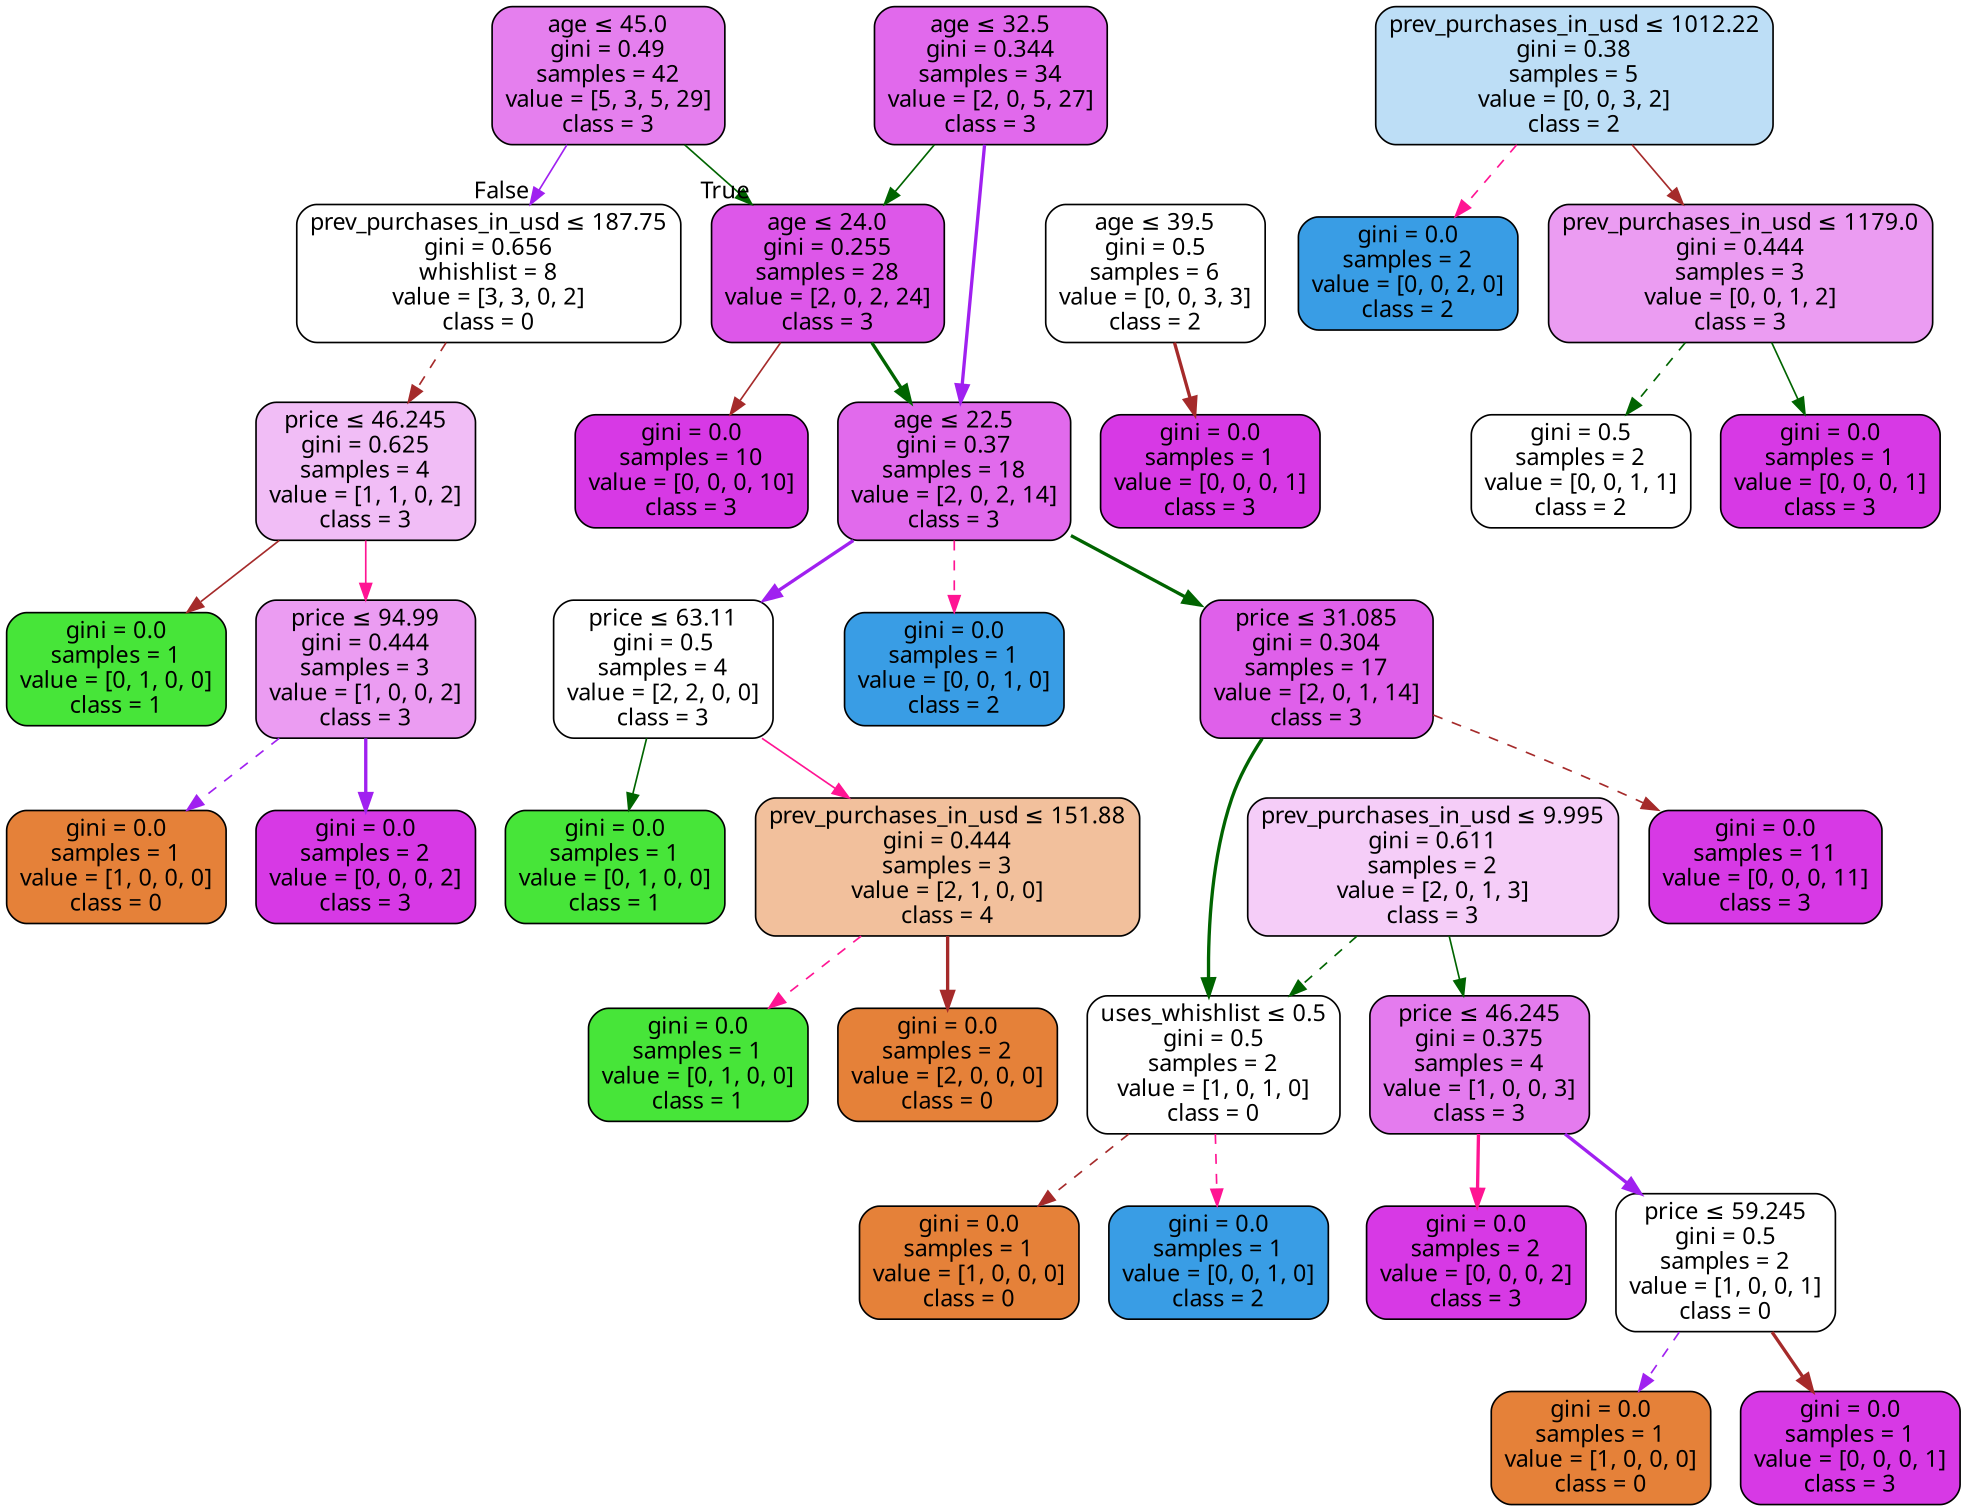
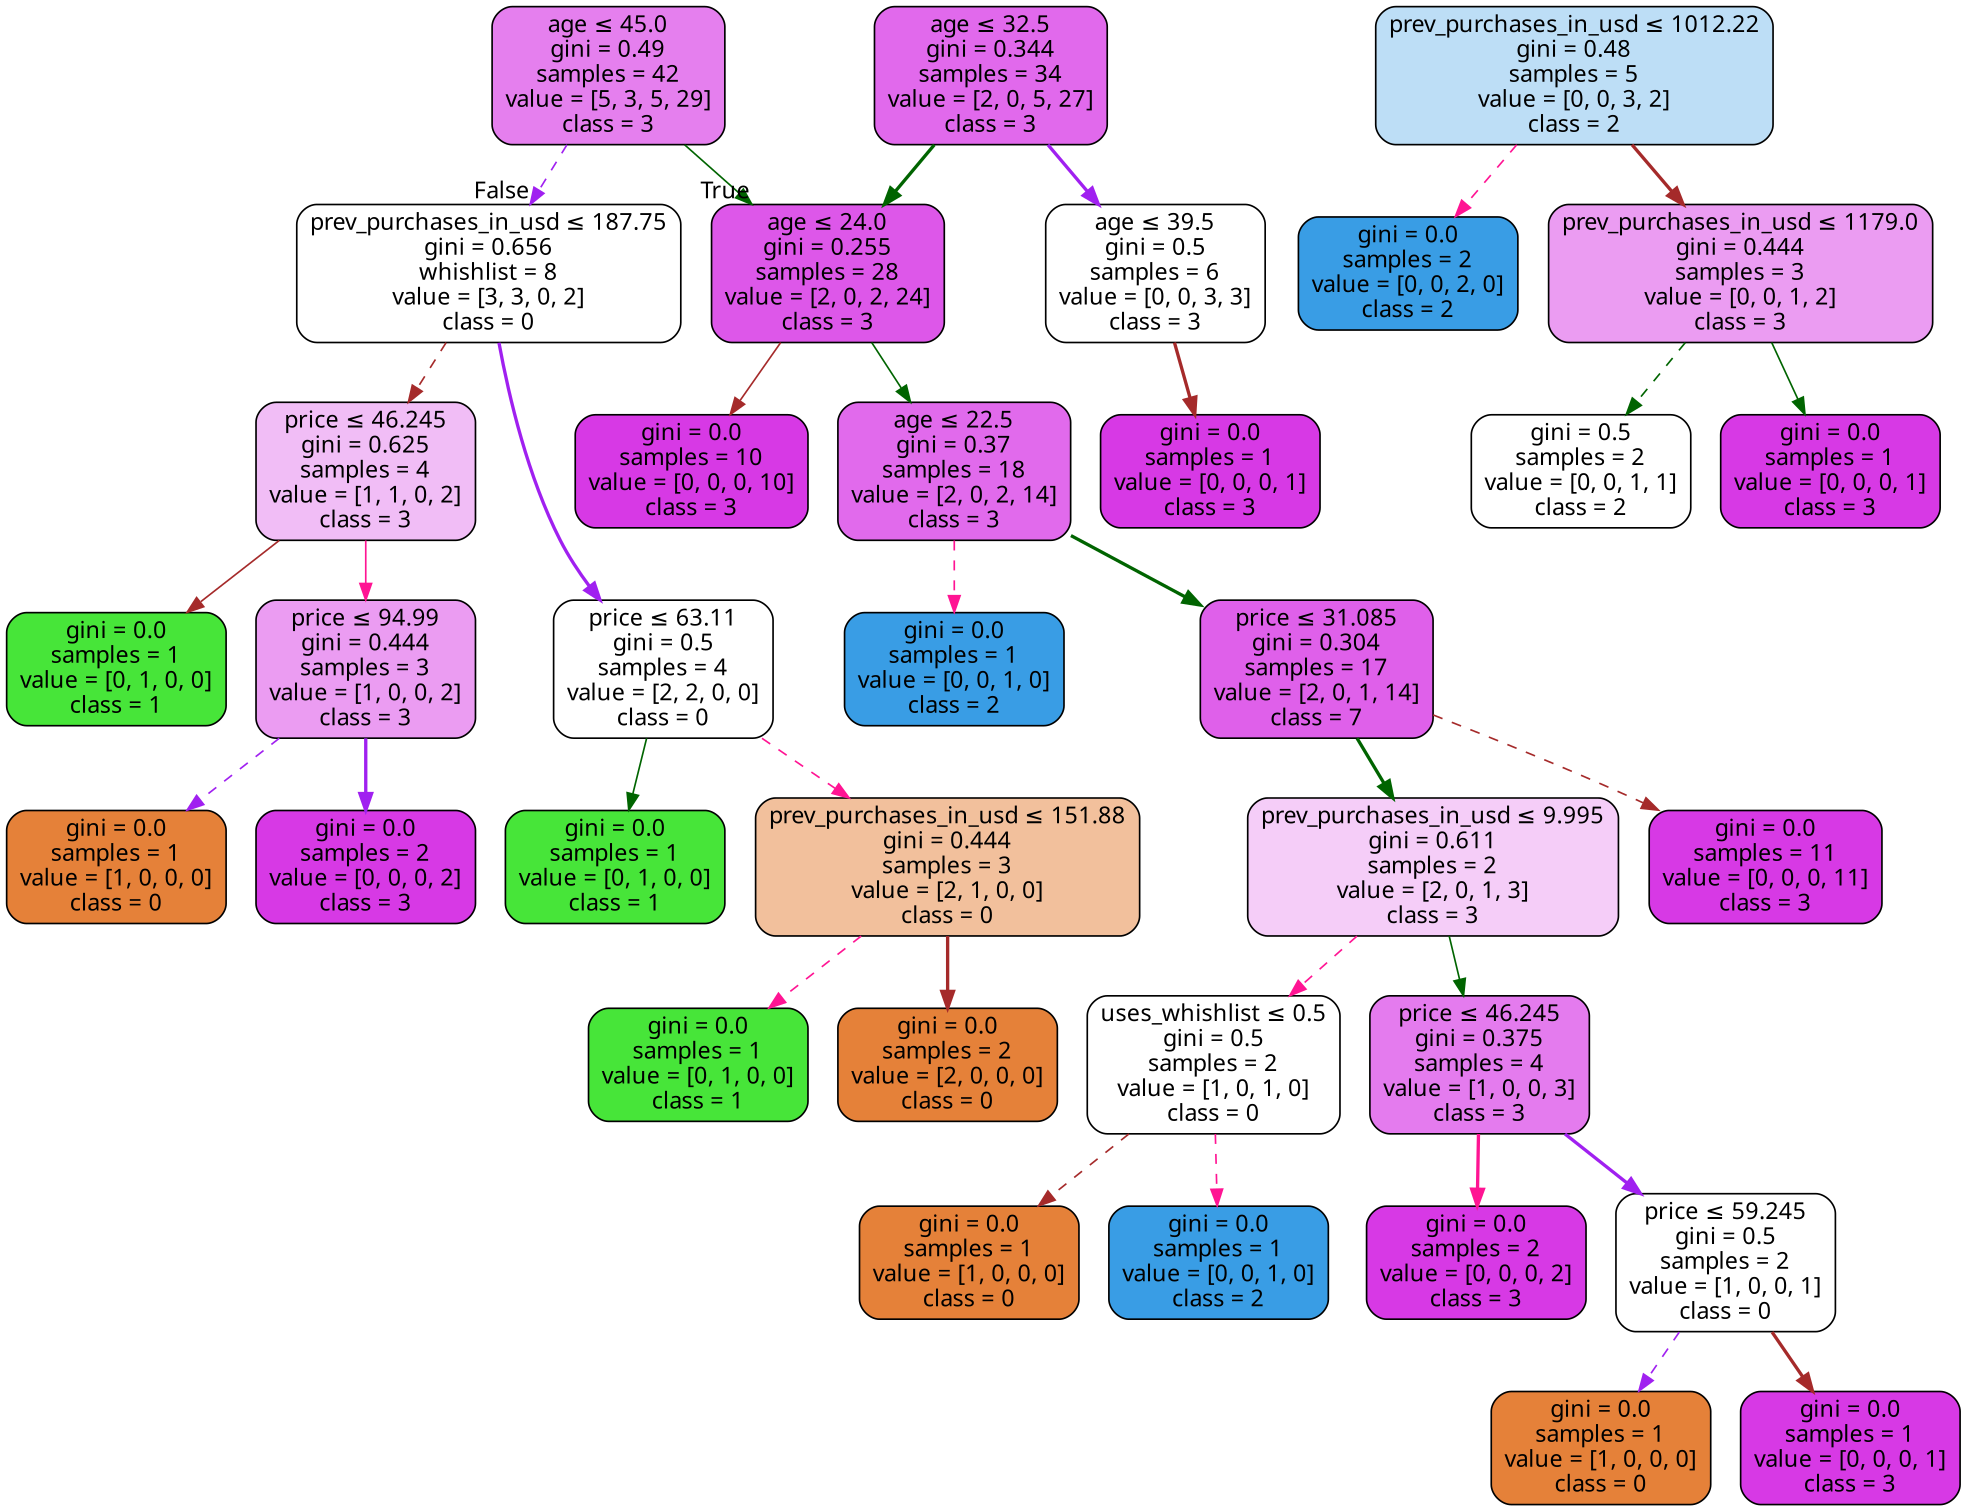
node "prev_purchases_in_usd ≤ 1012.22": text "gini = 0.38" -> "gini = 0.48"
edge "age ≤ 45.0" -> "prev_purchases_in_usd ≤ 187.75": style solid -> dashed
edge "age ≤ 32.5" -> "age ≤ 24.0": style solid -> bold
edge "prev_purchases_in_usd ≤ 1012.22" -> "prev_purchases_in_usd ≤ 1179.0": style solid -> bold
edge "age ≤ 32.5" -> "age ≤ 22.5": now "age ≤ 32.5" -> "age ≤ 39.5"
node "age ≤ 39.5": text "class = 2" -> "class = 3"
edge "age ≤ 24.0" -> "age ≤ 22.5": style bold -> solid
edge "age ≤ 22.5" -> "price ≤ 63.11": now "prev_purchases_in_usd ≤ 187.75" -> "price ≤ 63.11"
node "price ≤ 63.11": text "class = 3" -> "class = 0"
node "price ≤ 31.085": text "class = 3" -> "class = 7"
edge "price ≤ 63.11" -> "prev_purchases_in_usd ≤ 151.88": style solid -> dashed
edge "price ≤ 31.085" -> "uses_whishlist ≤ 0.5": now "price ≤ 31.085" -> "prev_purchases_in_usd ≤ 9.995"
node "prev_purchases_in_usd ≤ 151.88": text "class = 4" -> "class = 0"
edge "prev_purchases_in_usd ≤ 9.995" -> "uses_whishlist ≤ 0.5": color darkgreen -> deeppink
